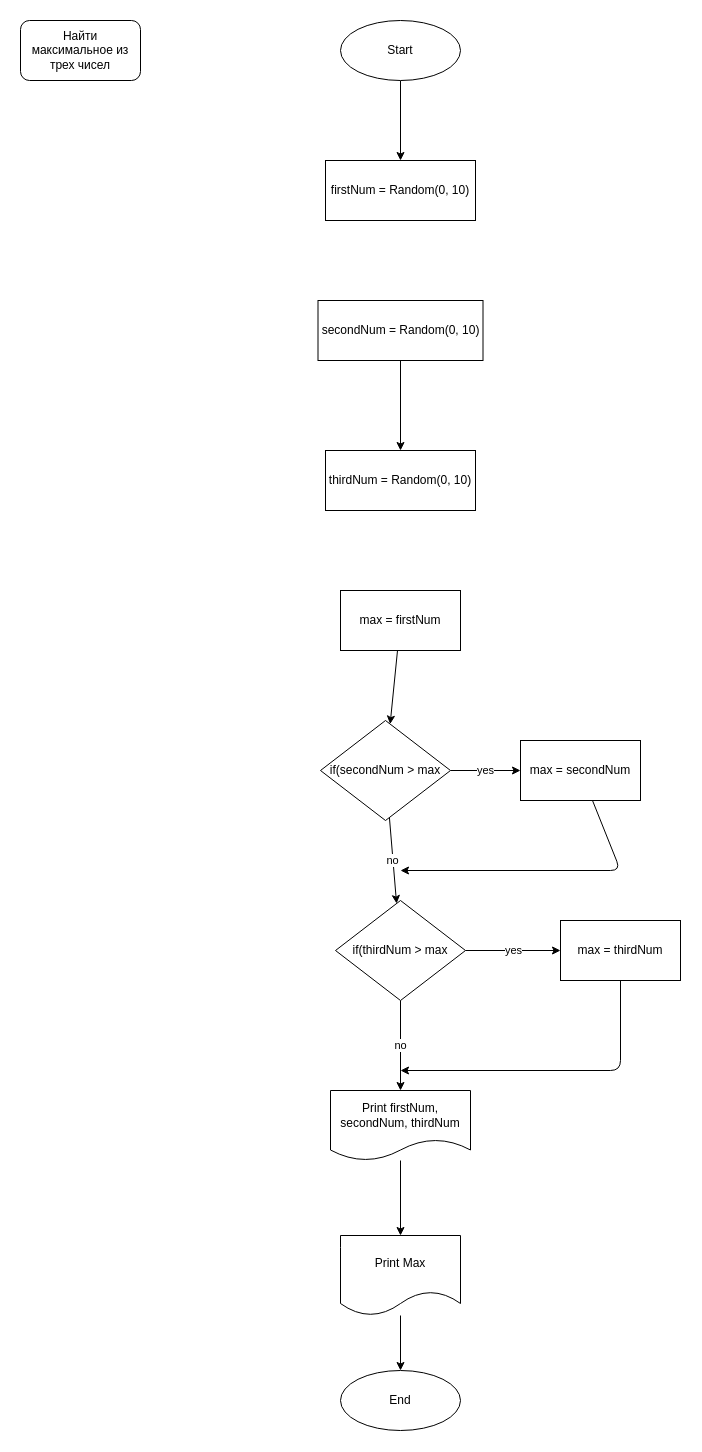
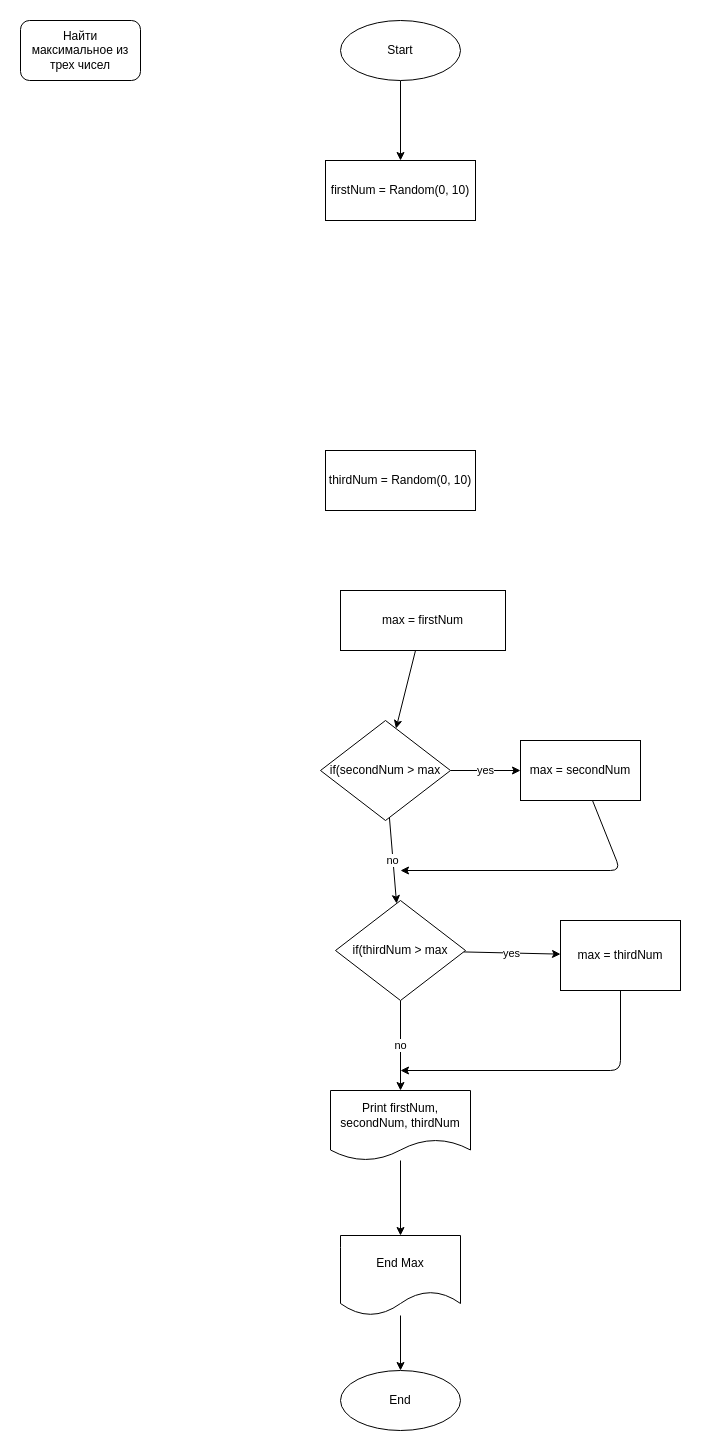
node "secondNum = Random(0, 10)": removed
edge "secondNum = Random(0, 10)" -> "thirdNum = Random(0, 10)": removed
node "max = firstNum": size 120x60 -> 165x60
node "max = thirdNum": size 120x60 -> 120x70
node "Print Max": label "Print Max" -> "End Max"
